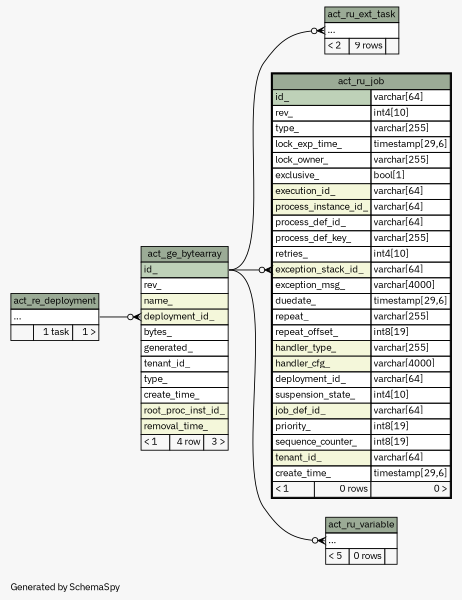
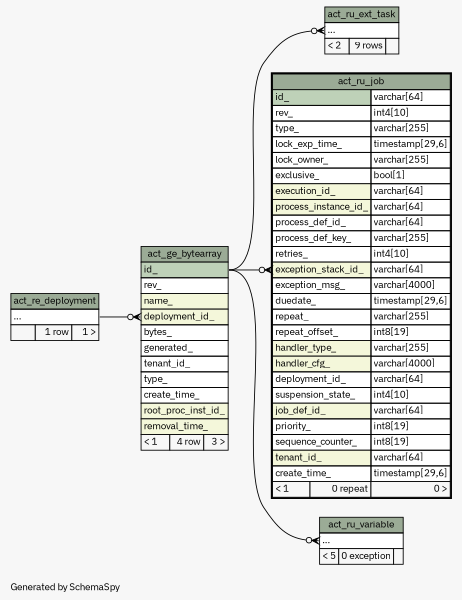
node "act_re_deployment": text "1 task" -> "1 row"
node "act_ru_job": text "0 rows" -> "0 repeat"
node "act_ru_variable": text "0 rows" -> "0 exception"
